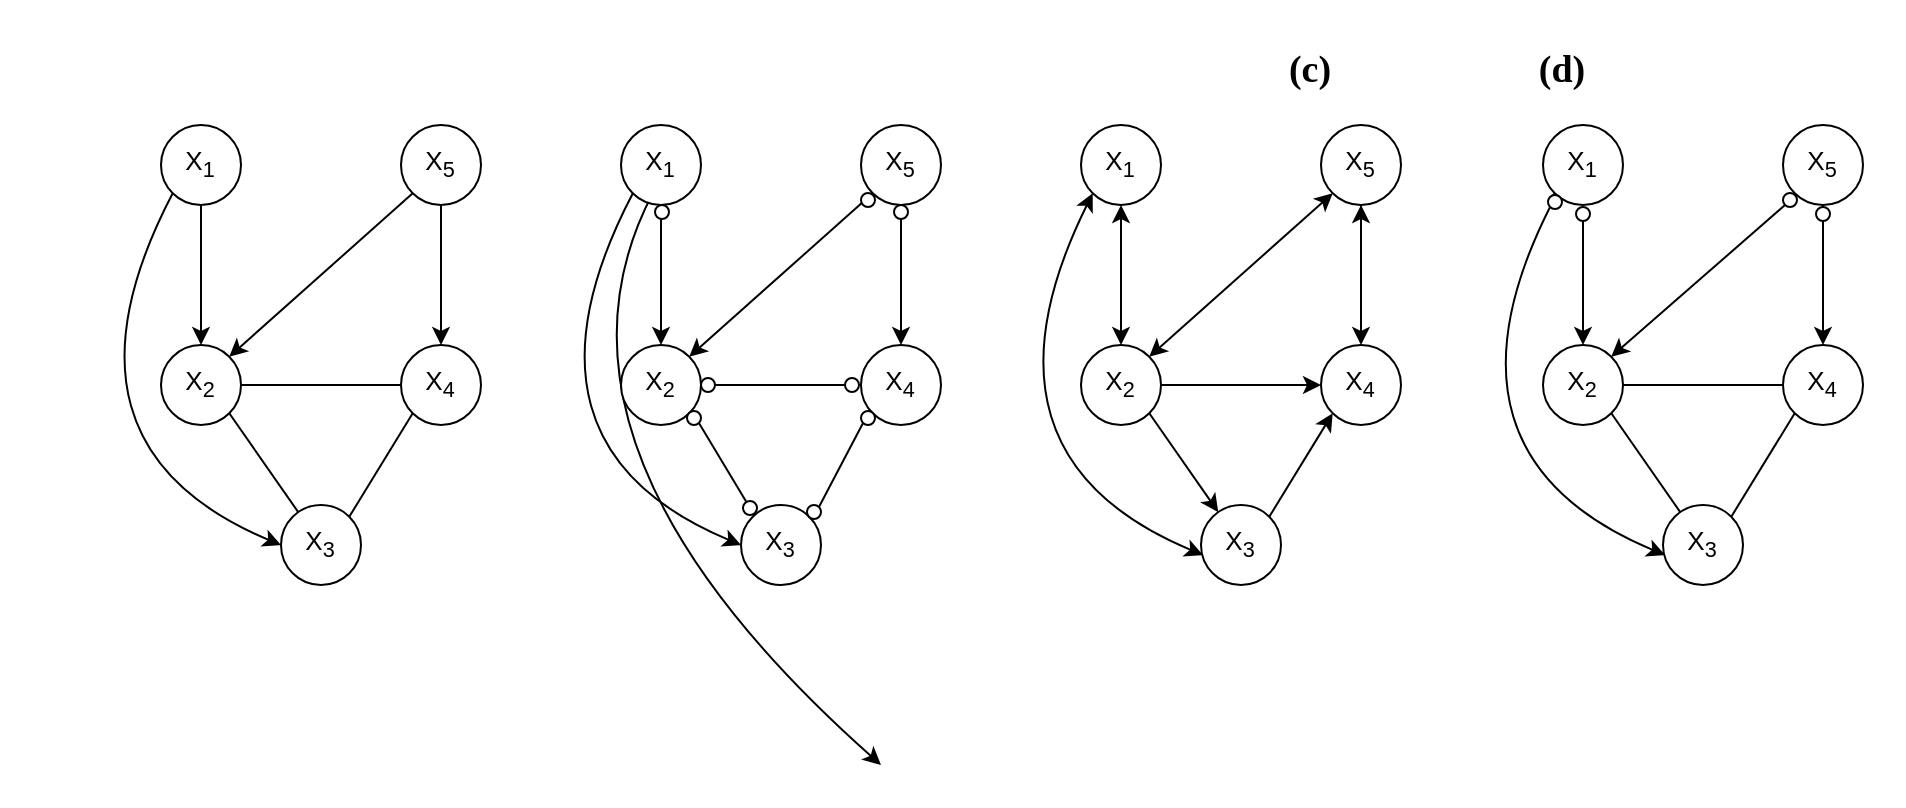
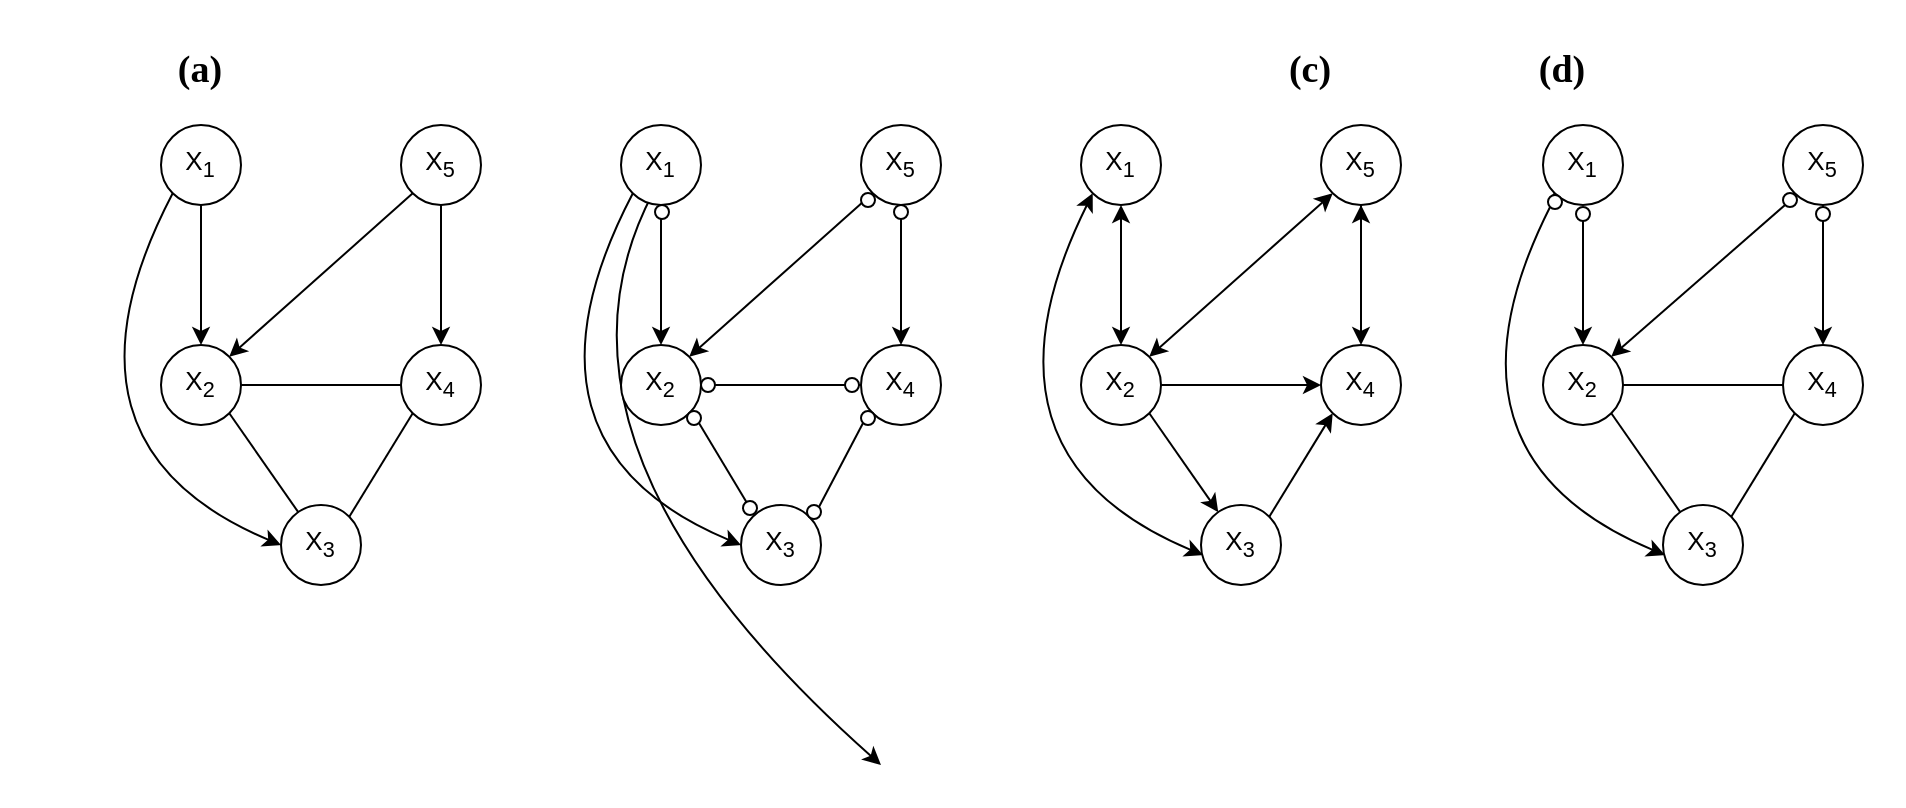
node "(a)": added
